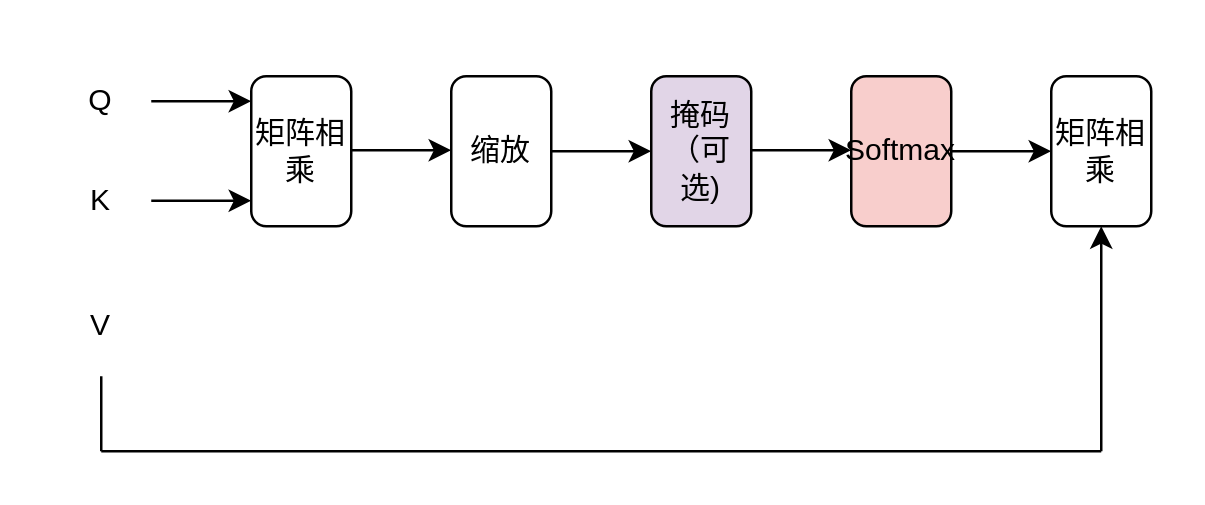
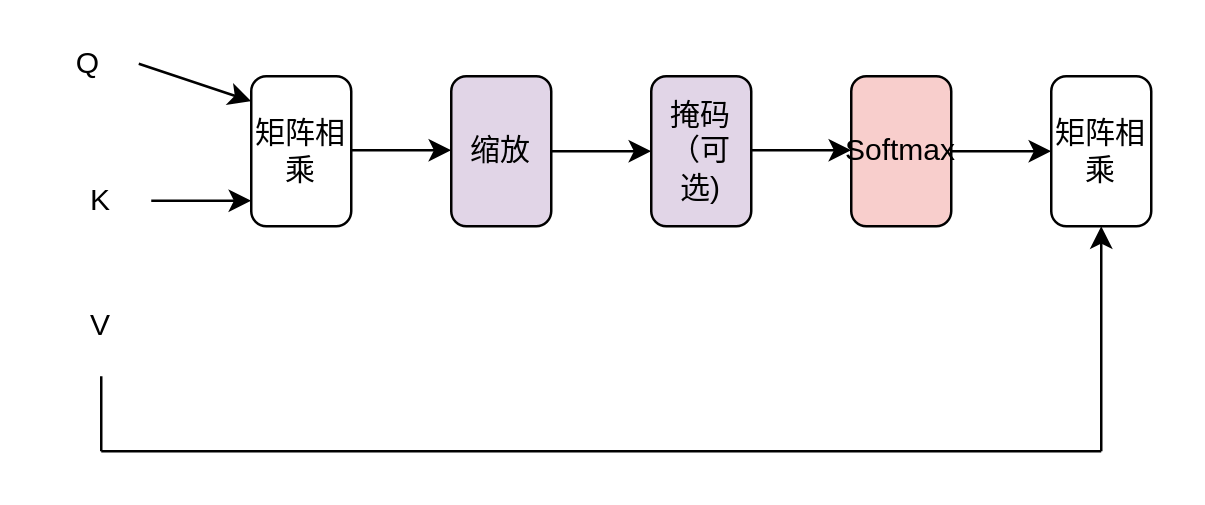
node "Q": moved (101, 101) -> (89, 64)
node "缩放": fillcolor #ffffff -> #e1d5e7
